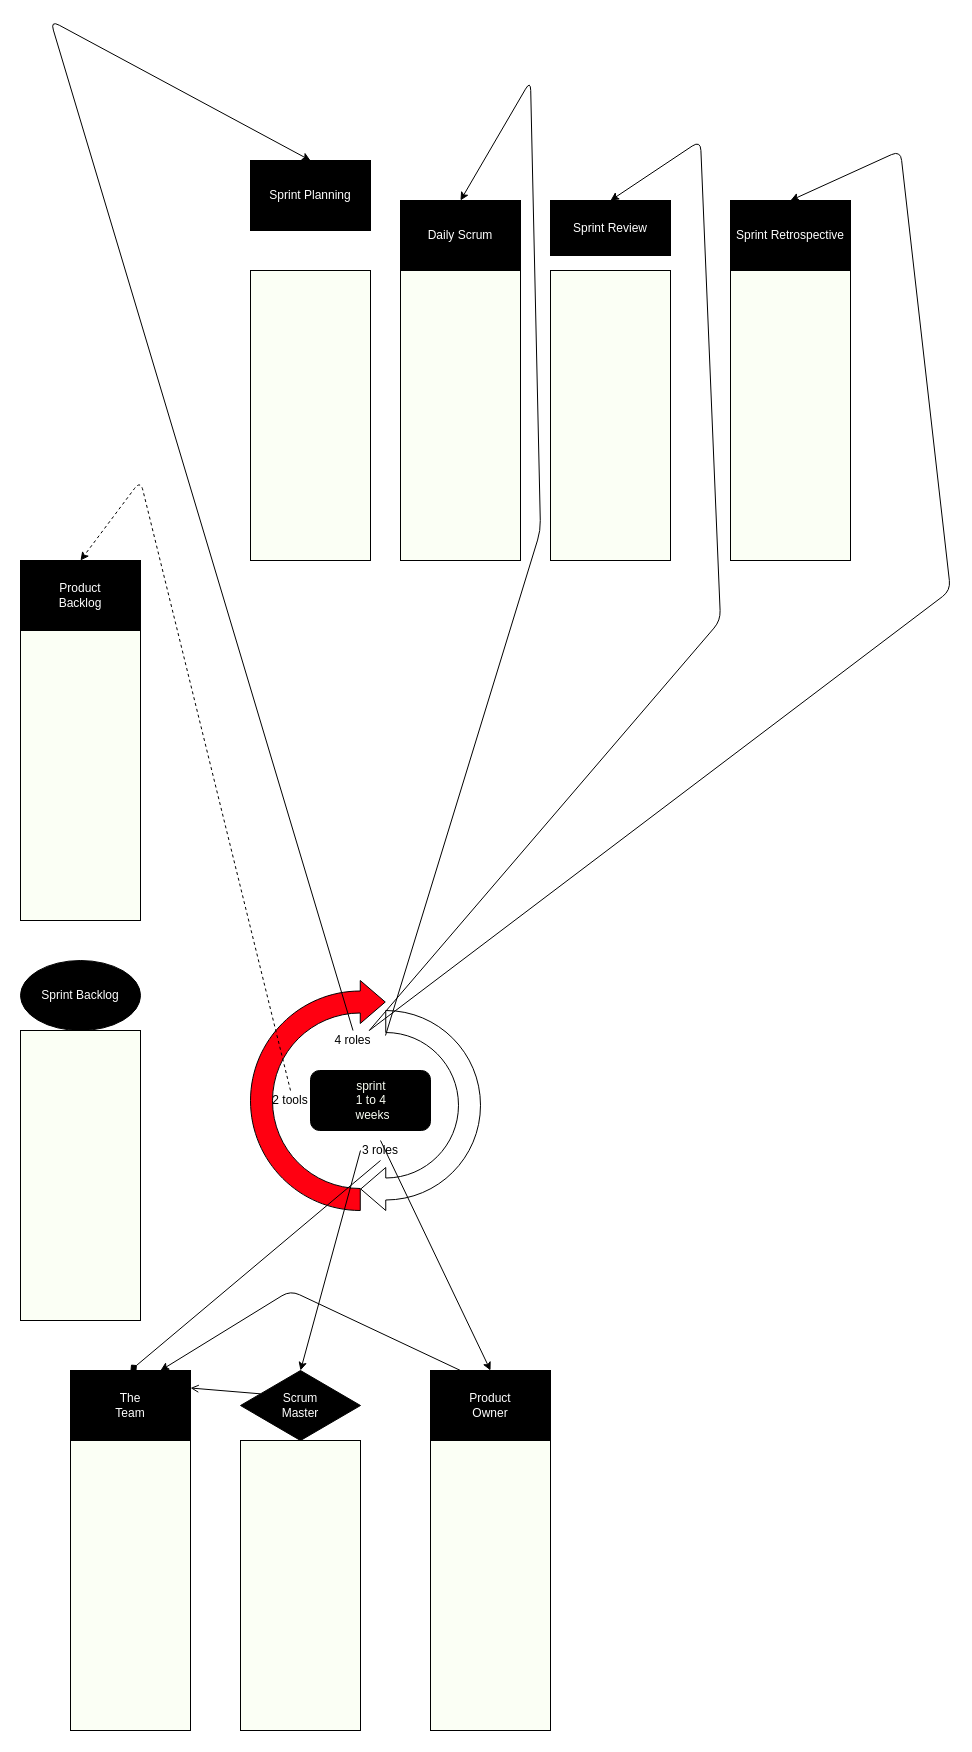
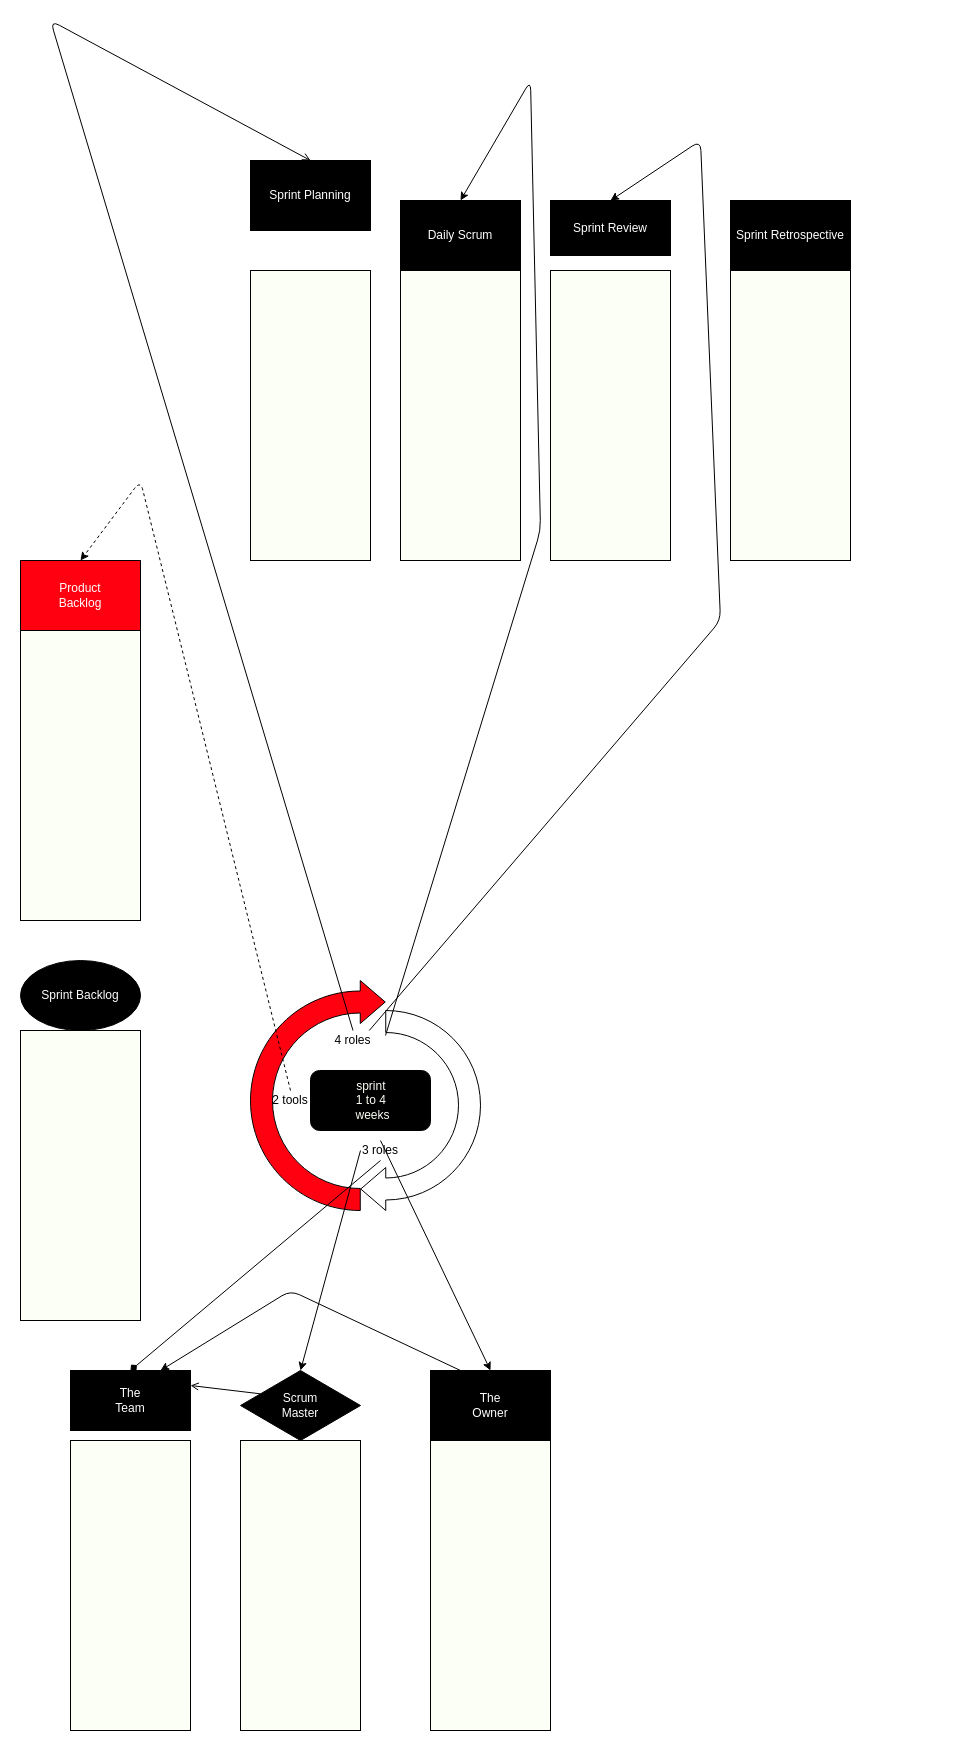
edge "4 roles" -> "Sprint Planning": arrowhead classic -> open
node "Product Backlog": fillcolor #000000 -> #ff0011
edge "4 roles" -> "Sprint Retrospective": removed
node "The Team": size 120x70 -> 120x60
node "Product Owner": label "Product Owner" -> "The Owner"
